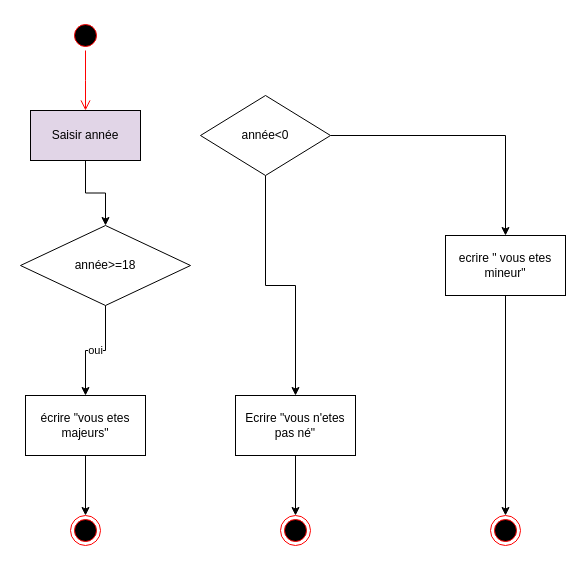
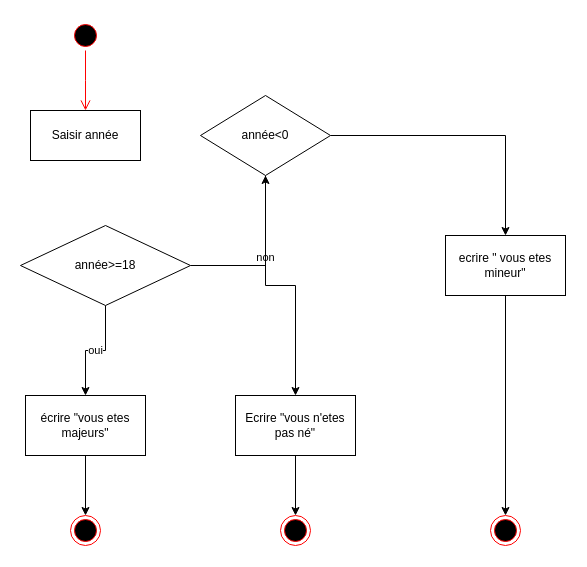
node "Saisir année": fillcolor #e1d5e7 -> #ffffff
edge "Saisir année" -> "année>=18": removed
edge "année>=18" -> "année<0": added, label "non"
